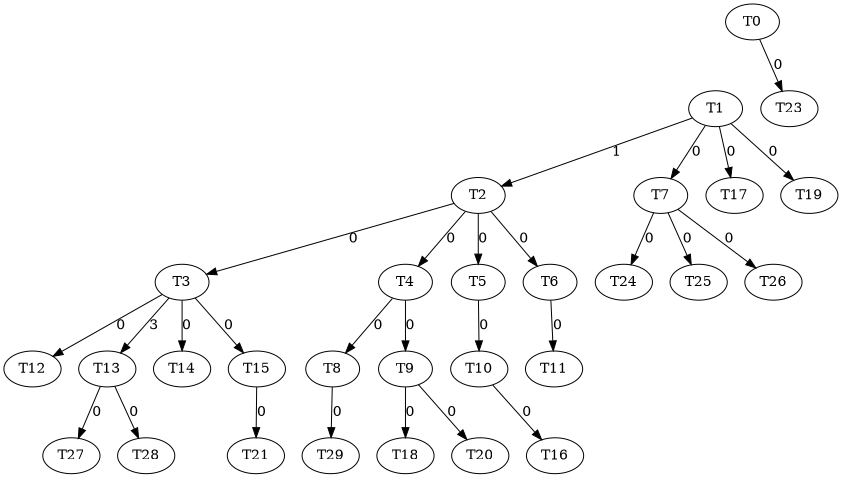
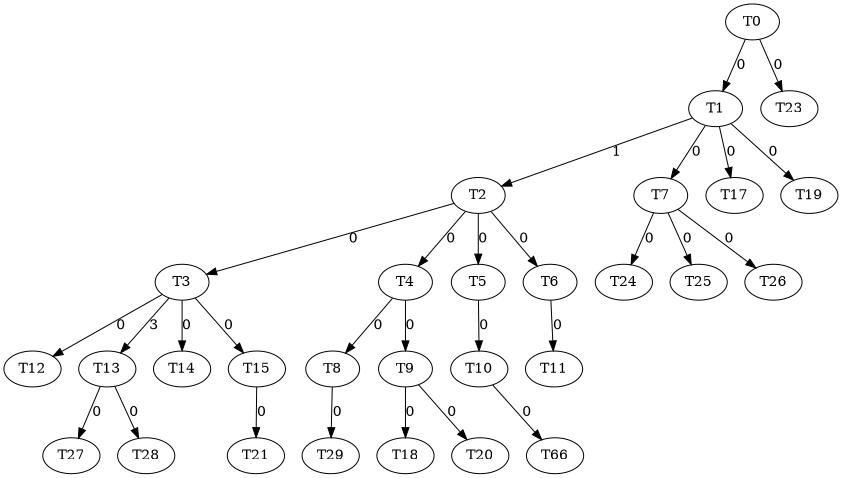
edge "T0" -> "T1": added, label "0"
node "T16": label "T16" -> "T66"
